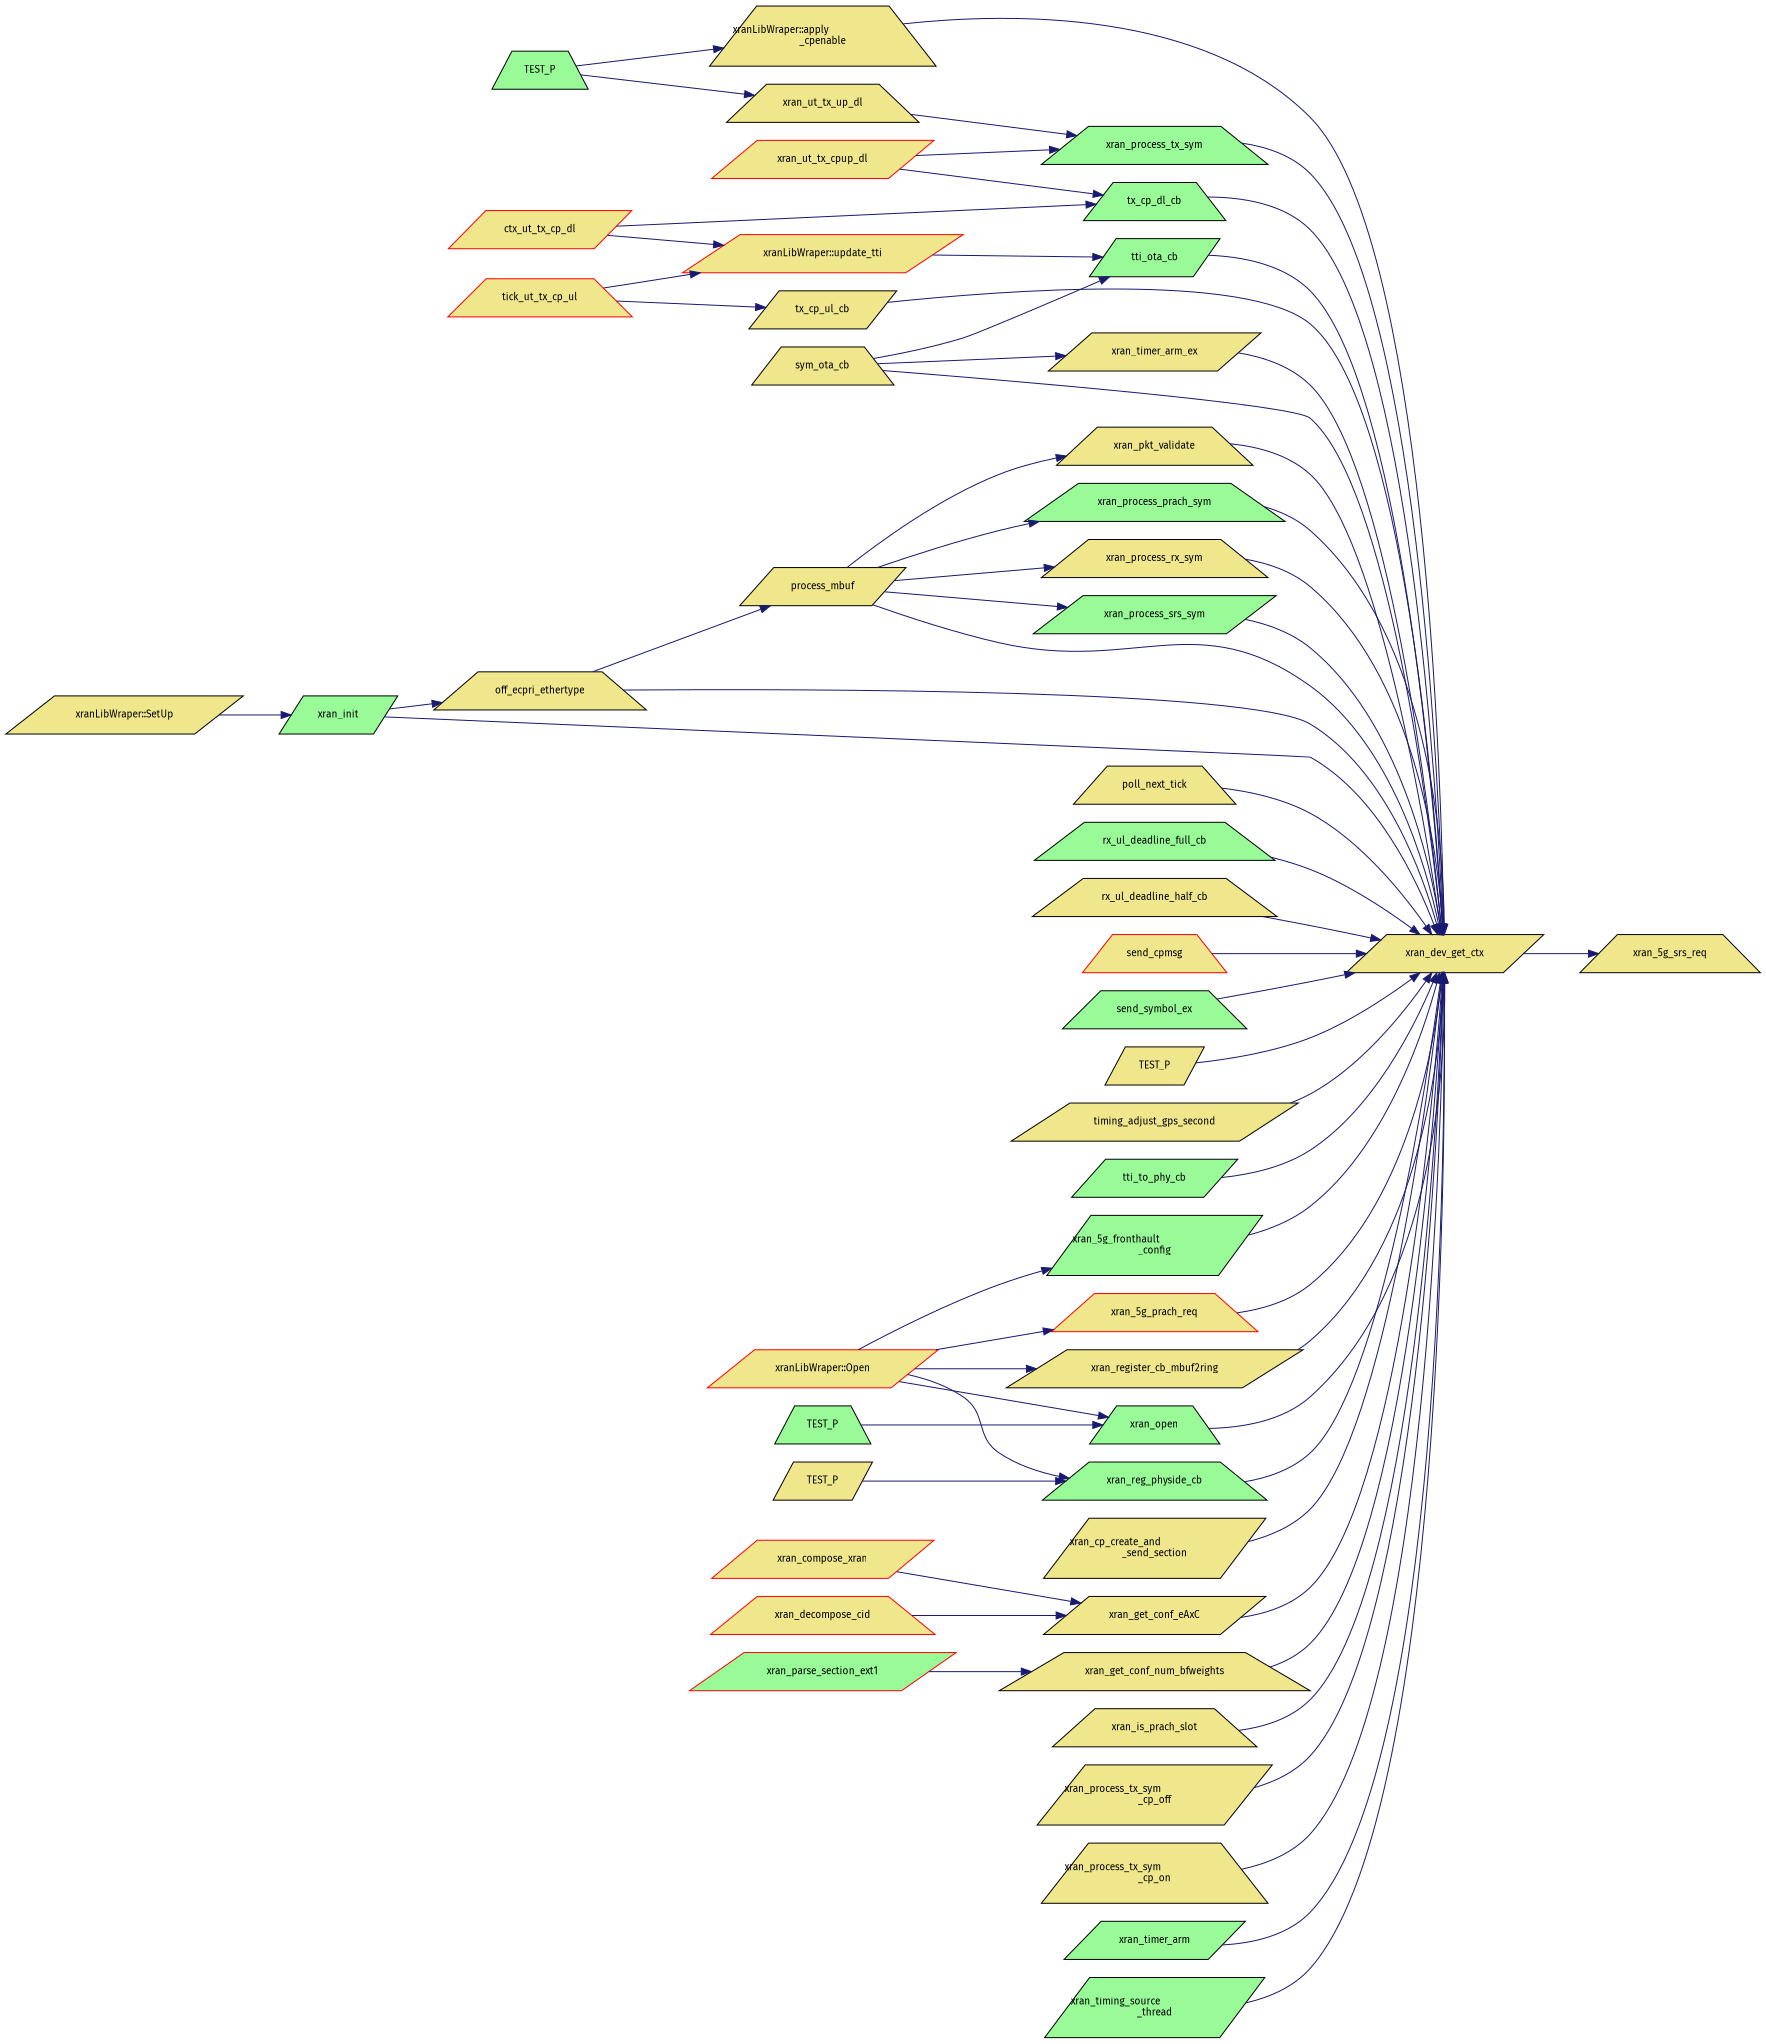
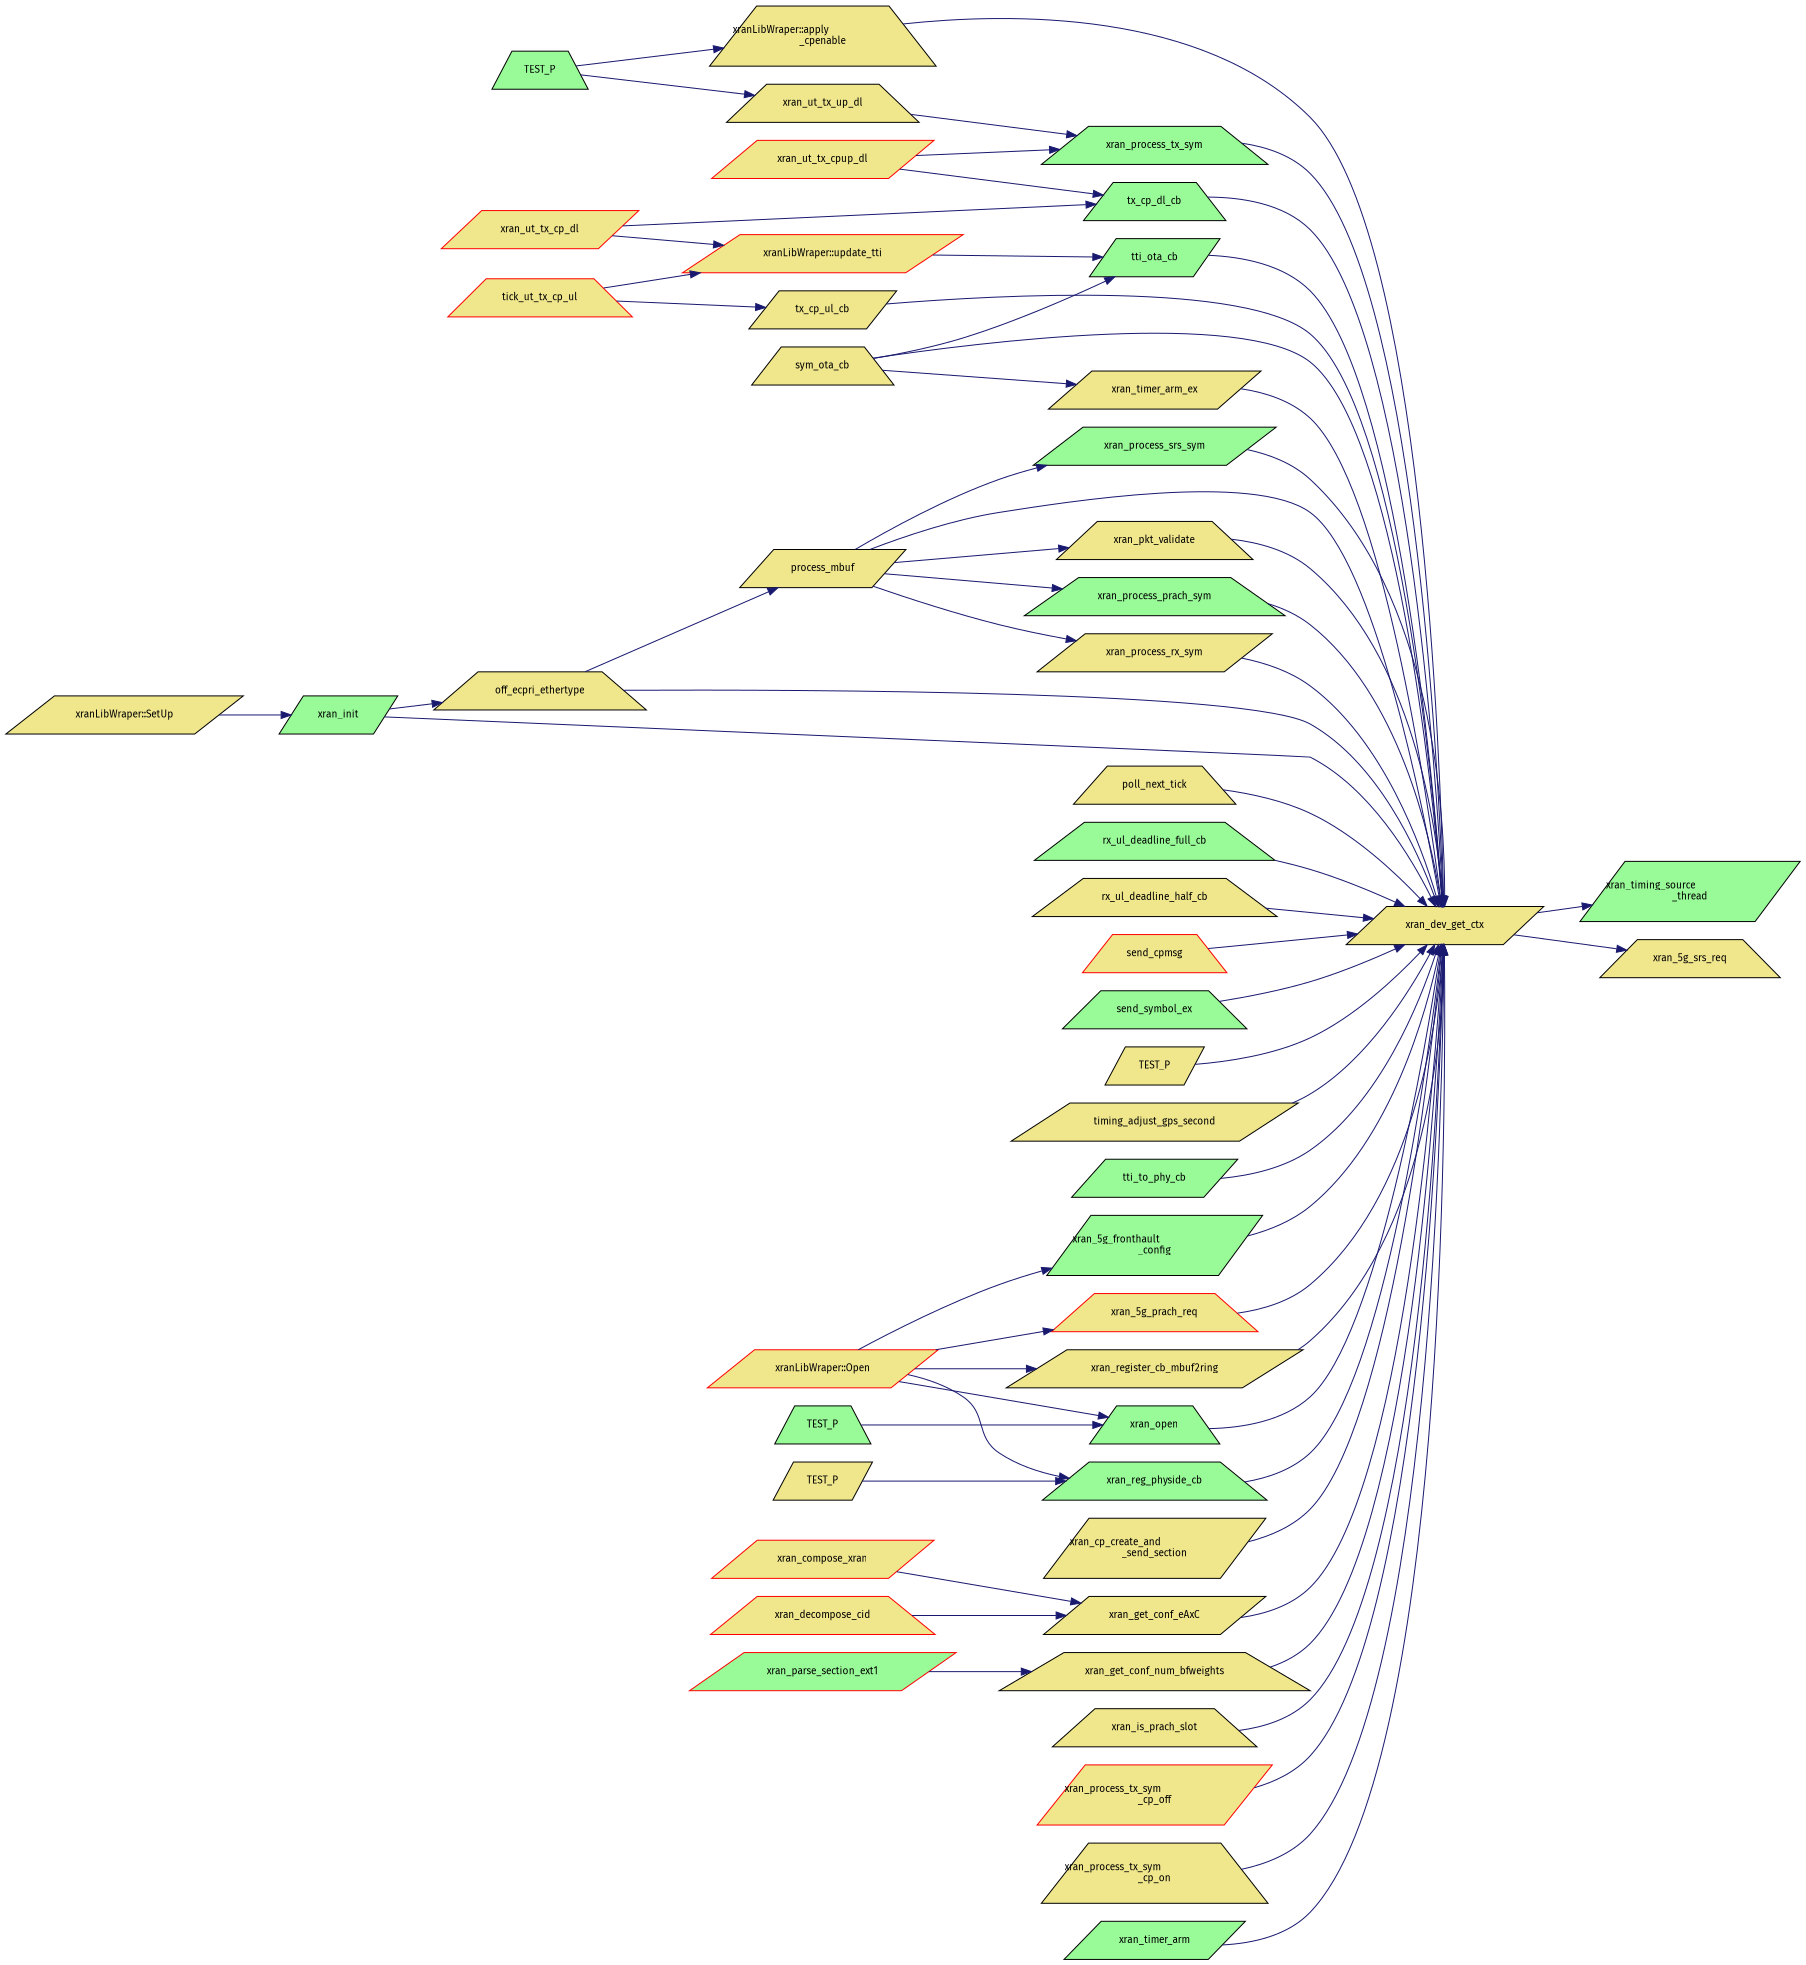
node "ctx_ut_tx_cp_dl": label "ctx_ut_tx_cp_dl" -> "xran_ut_tx_cp_dl"
node "xran_process_rx_sym": shape trapezium -> parallelogram
edge "xran_timing_source _thread" -> "xran_dev_get_ctx": reversed
node "xran_process_tx_sym _cp_off": color black -> red
